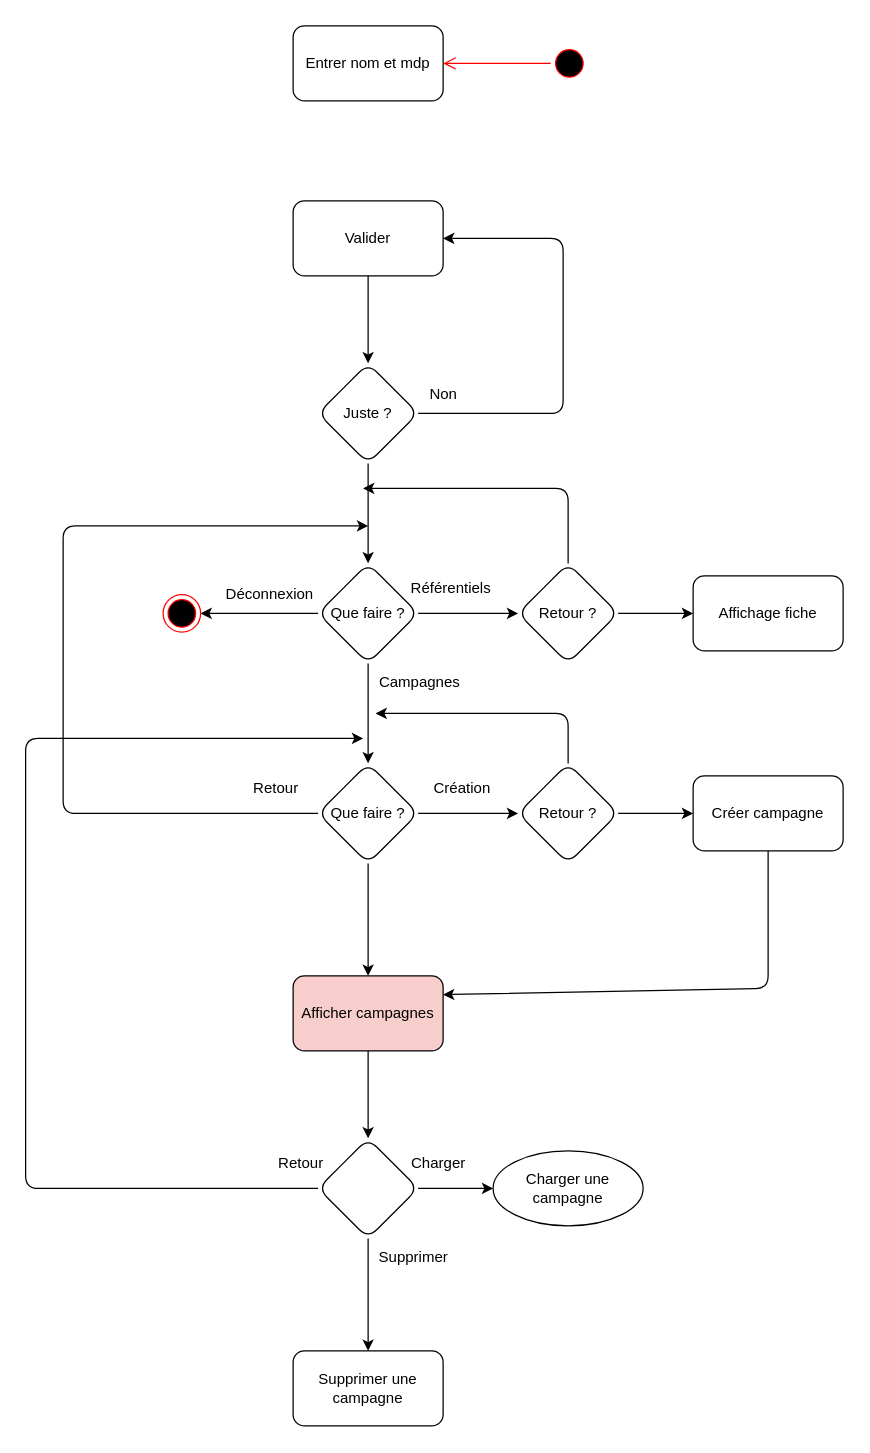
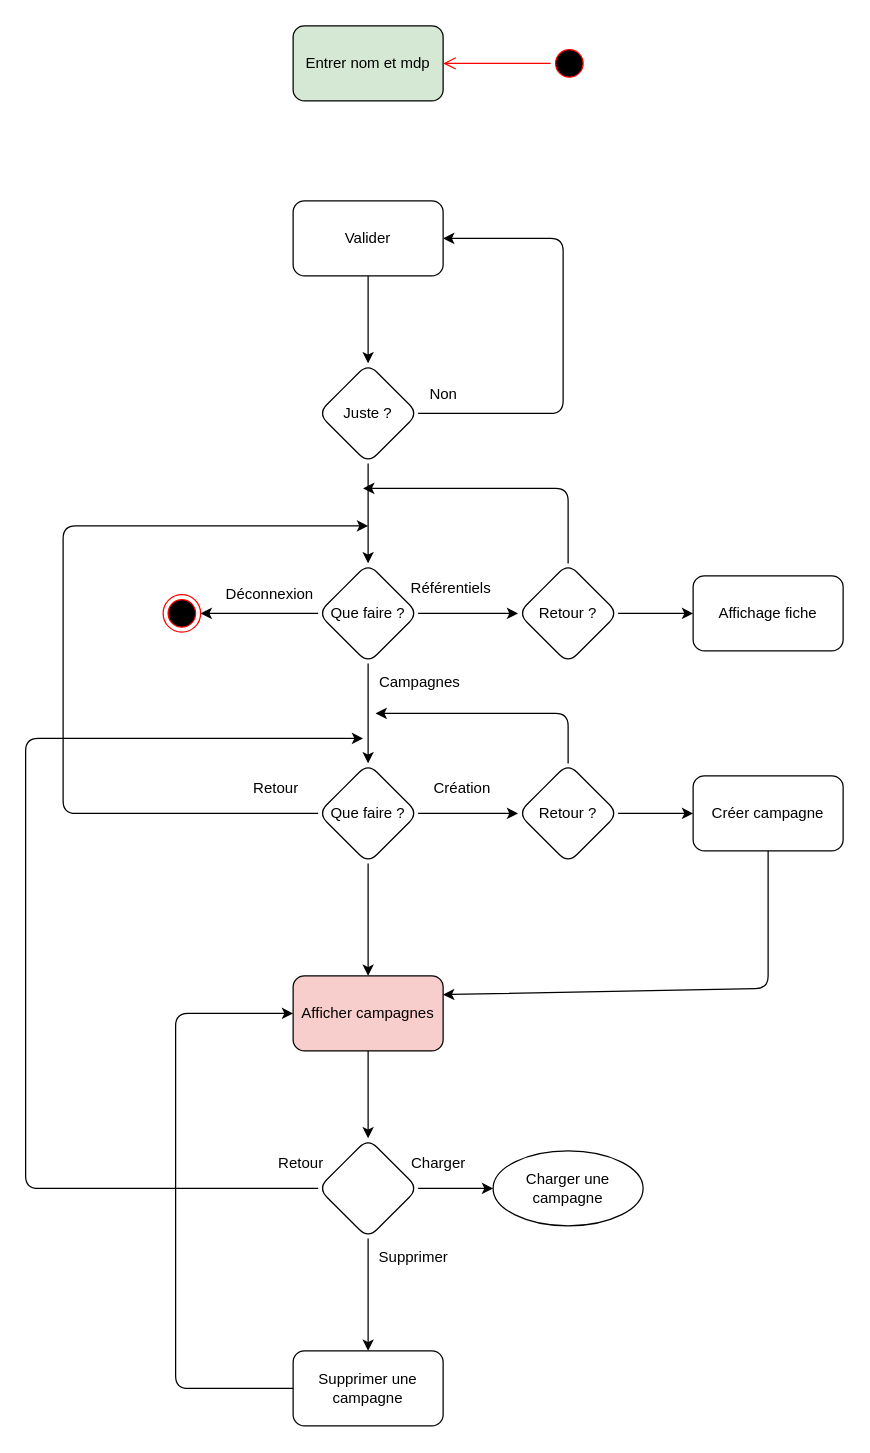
node "Entrer nom et mdp": fillcolor #ffffff -> #d5e8d4
edge "Supprimer une campagne" -> "Afficher campagnes": added
